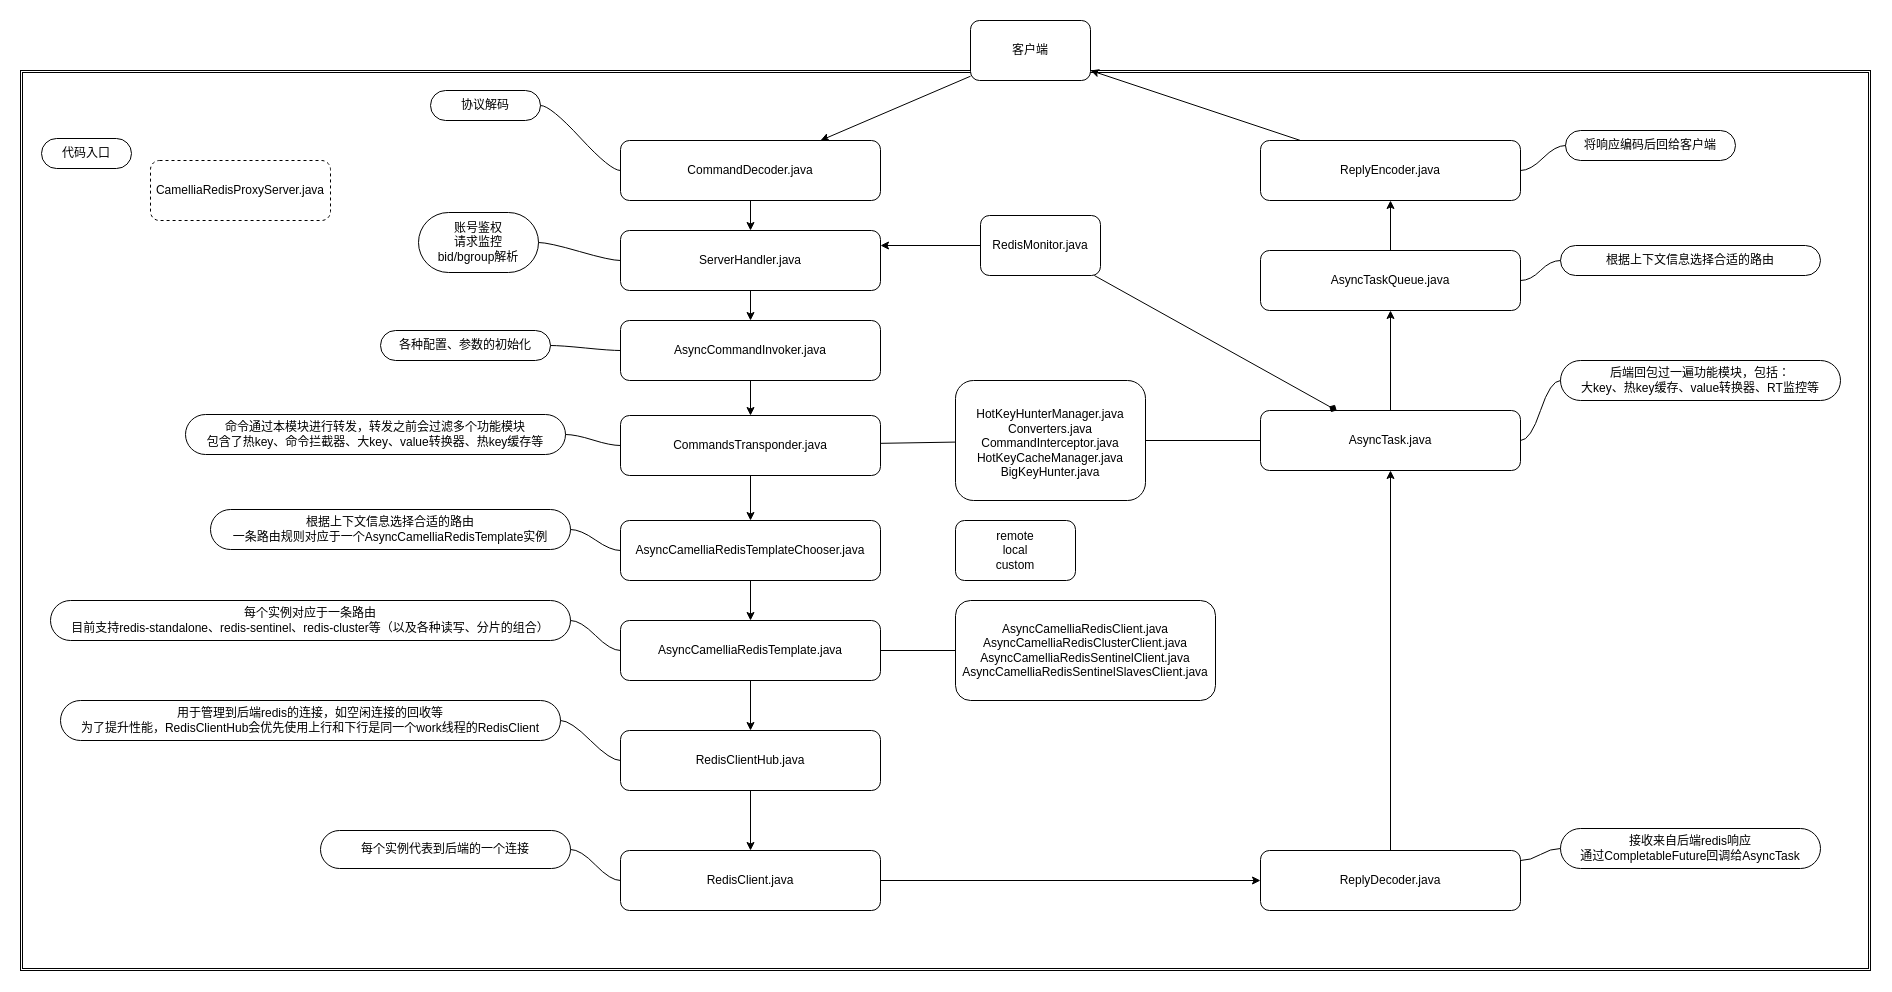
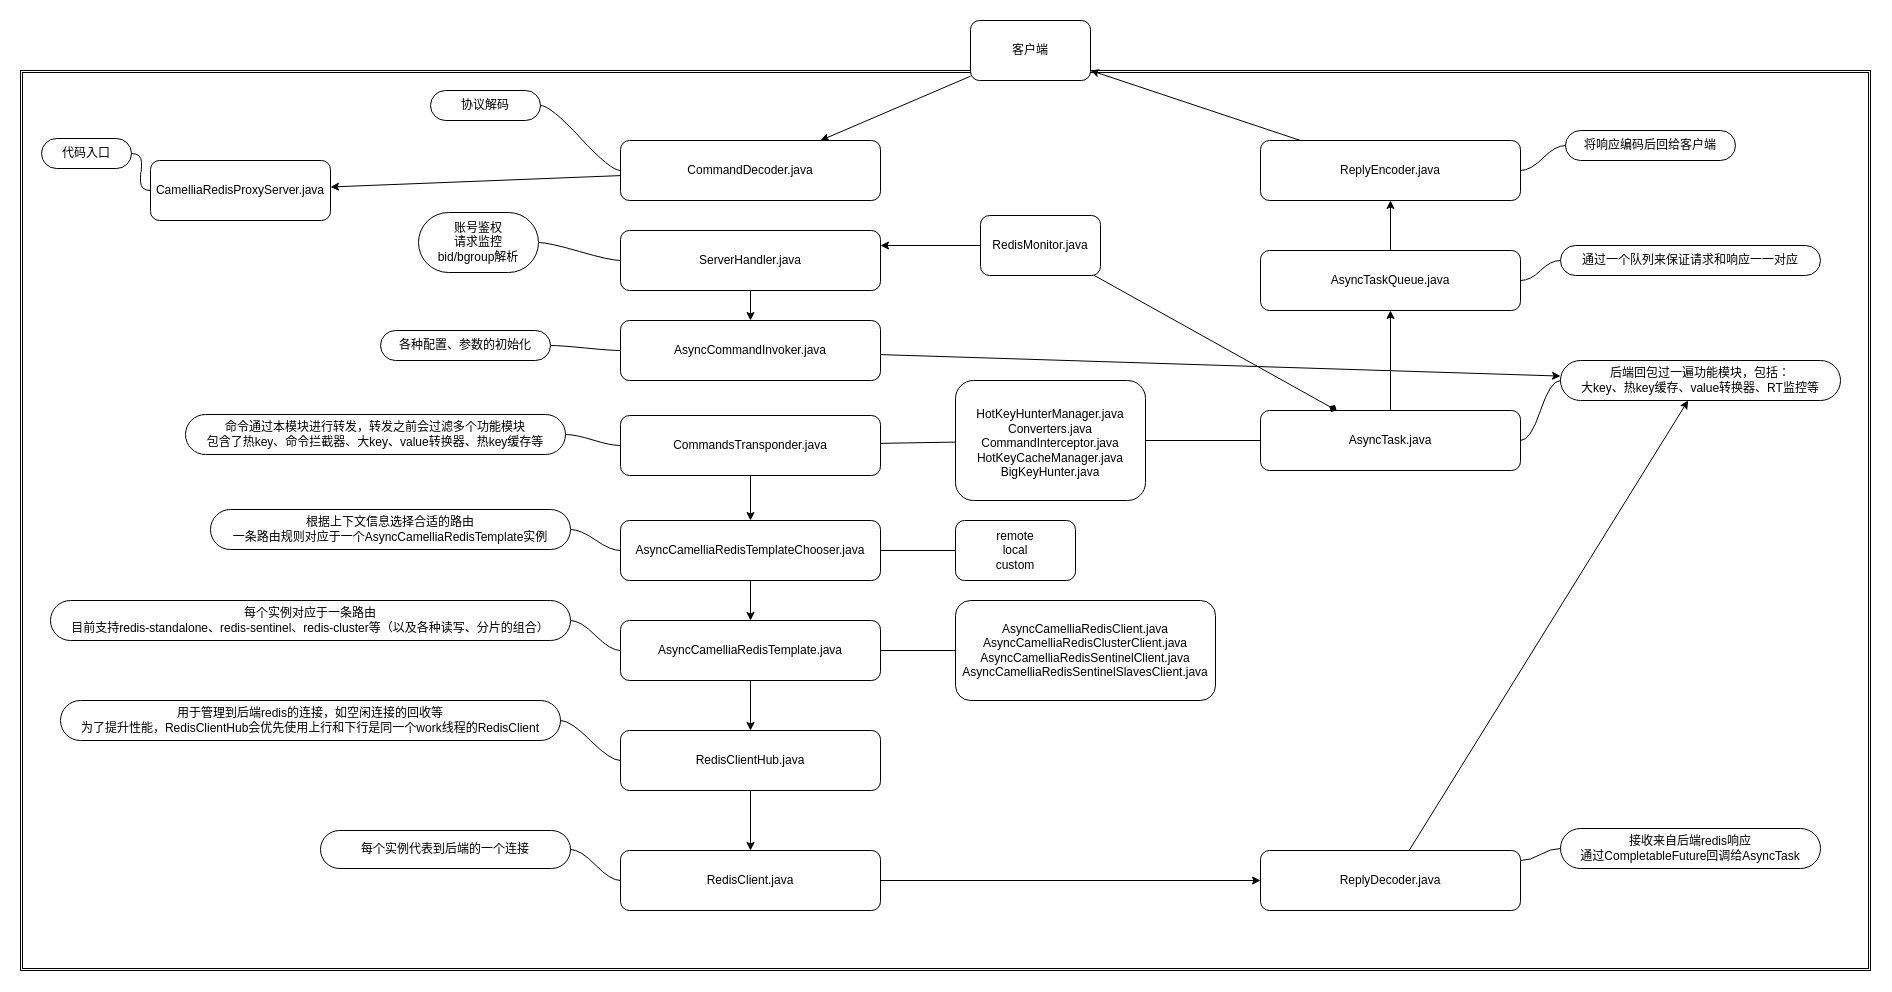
edge "代码入口" -- "CamelliaRedisProxyServer.java": added
node "CamelliaRedisProxyServer.java": style dashed -> solid
edge "CommandDecoder.java" -> "ServerHandler.java": now "CommandDecoder.java" -> "CamelliaRedisProxyServer.java"
node "根据上下文信息选择合适的路由": label "根据上下文信息选择合适的路由" -> "通过一个队列来保证请求和响应一一对应"
edge "AsyncCommandInvoker.java" -> "CommandsTransponder.java": now "AsyncCommandInvoker.java" -> "后端回包过一遍功能模块，包括： 大key、热key缓存、value转换器、RT监控等"
edge "AsyncCamelliaRedisTemplateChooser.java" -- "remote local custom": added
edge "ReplyDecoder.java" -> "AsyncTask.java": now "ReplyDecoder.java" -> "后端回包过一遍功能模块，包括： 大key、热key缓存、value转换器、RT监控等"
